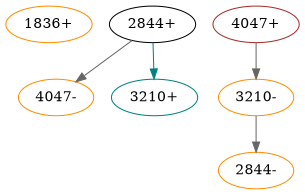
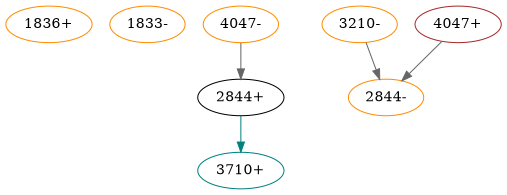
node "1833-": added
edge "4047+" -> "3210-": now "4047+" -> "2844-"
edge "2844+" -> "4047-": reversed
node "3210+": label "3210+" -> "3710+"
